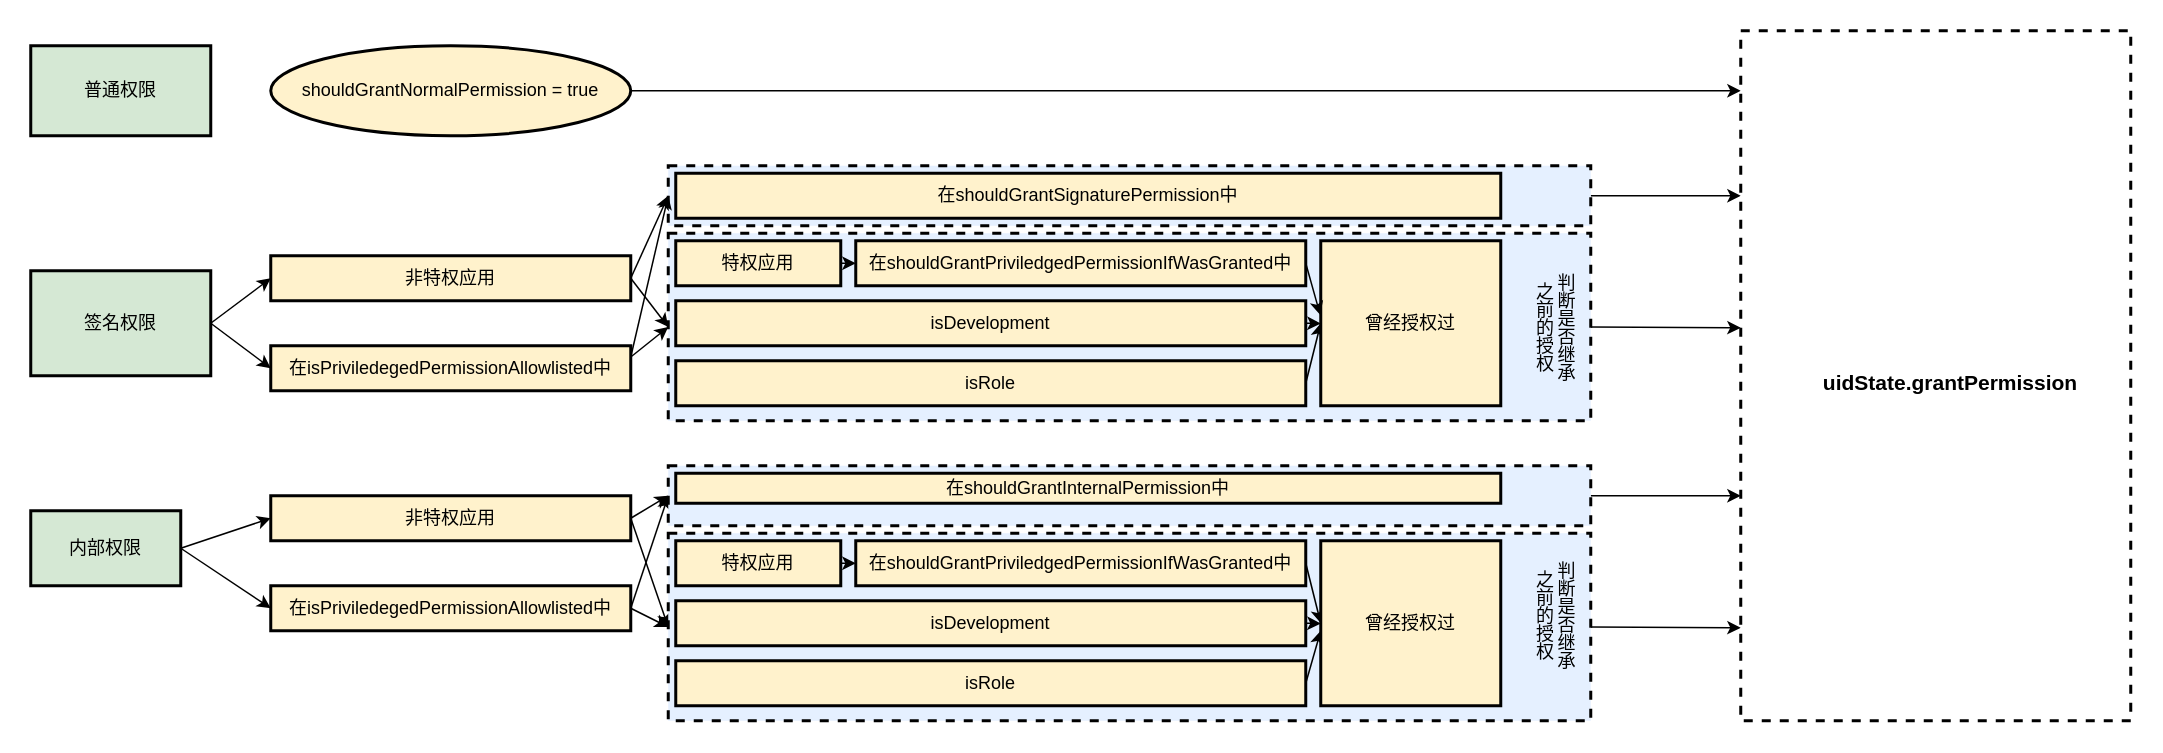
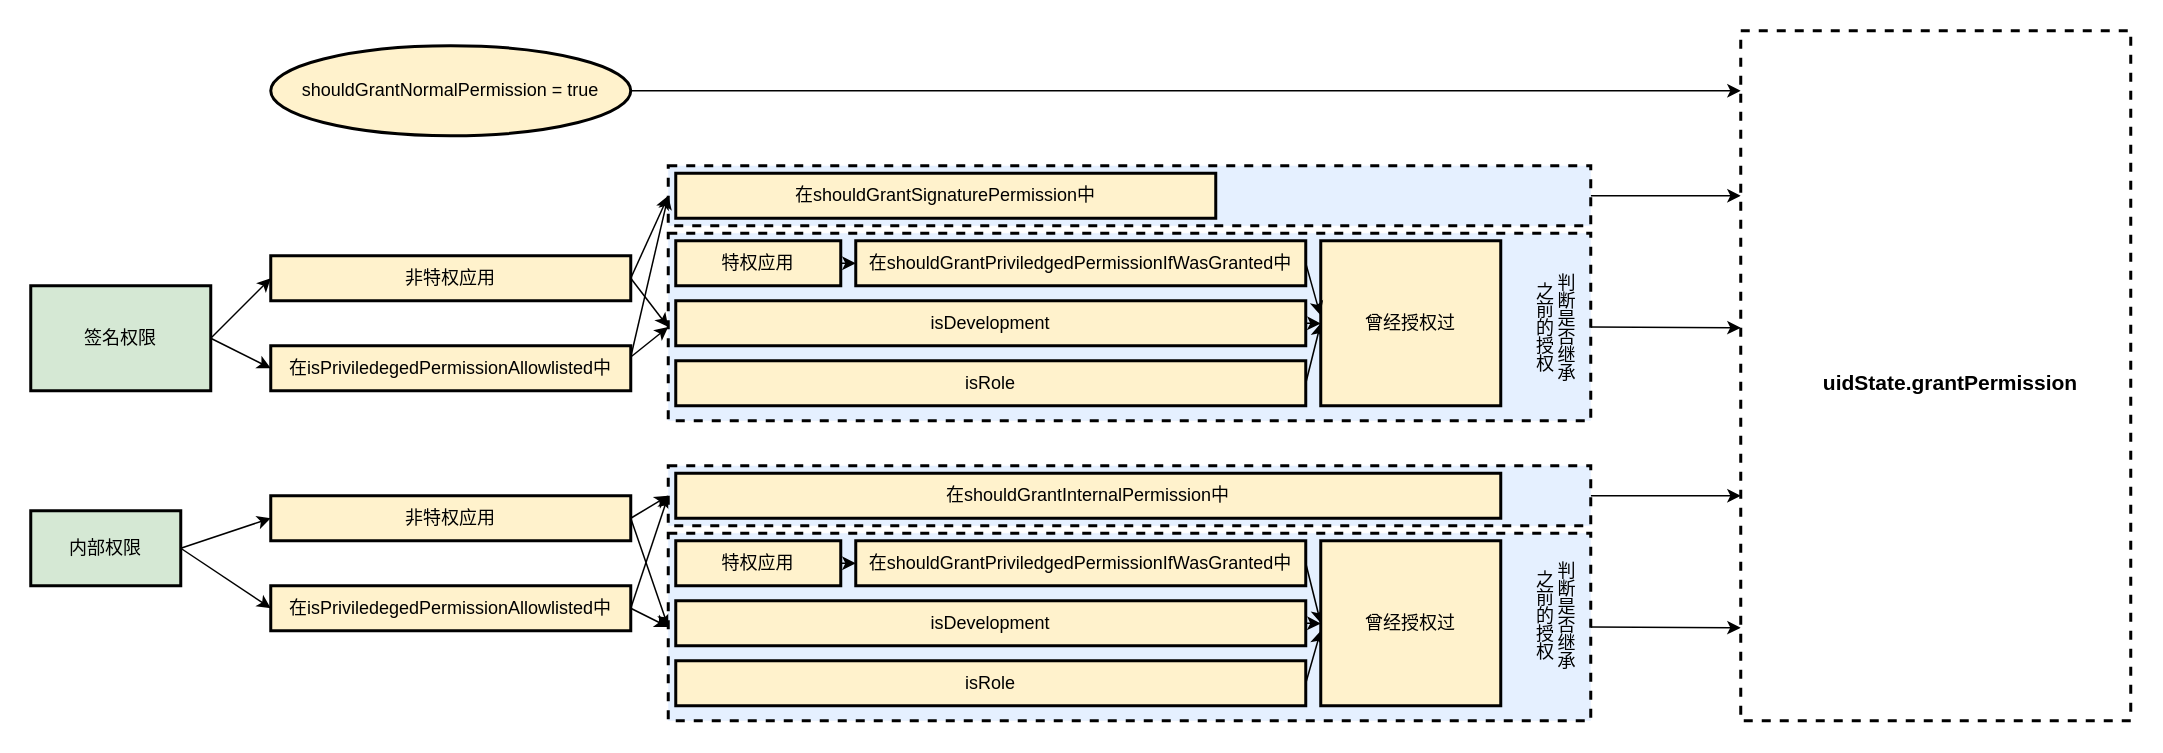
node "普通权限": removed
node "在shouldGrantSignaturePermission中": size 825x45 -> 540x45
node "签名权限": moved (121, 323) -> (121, 338)
node "在shouldGrantInternalPermission中": size 825x30 -> 825x45
